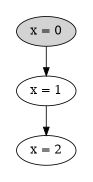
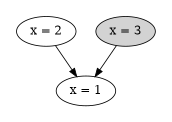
node "x = 0": label "x = 0" -> "x = 3"
edge "x = 1" -> "x = 2": reversed
